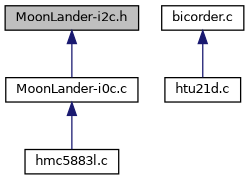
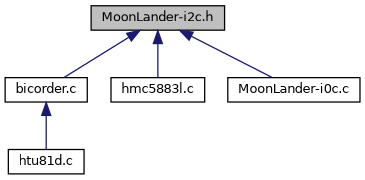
edge "bicorder.c" -> "MoonLander-i2c.h": added
node "htu21d.c": label "htu21d.c" -> "htu81d.c"
edge "hmc5883l.c" -> "MoonLander-i0c.c": now "hmc5883l.c" -> "MoonLander-i2c.h"
